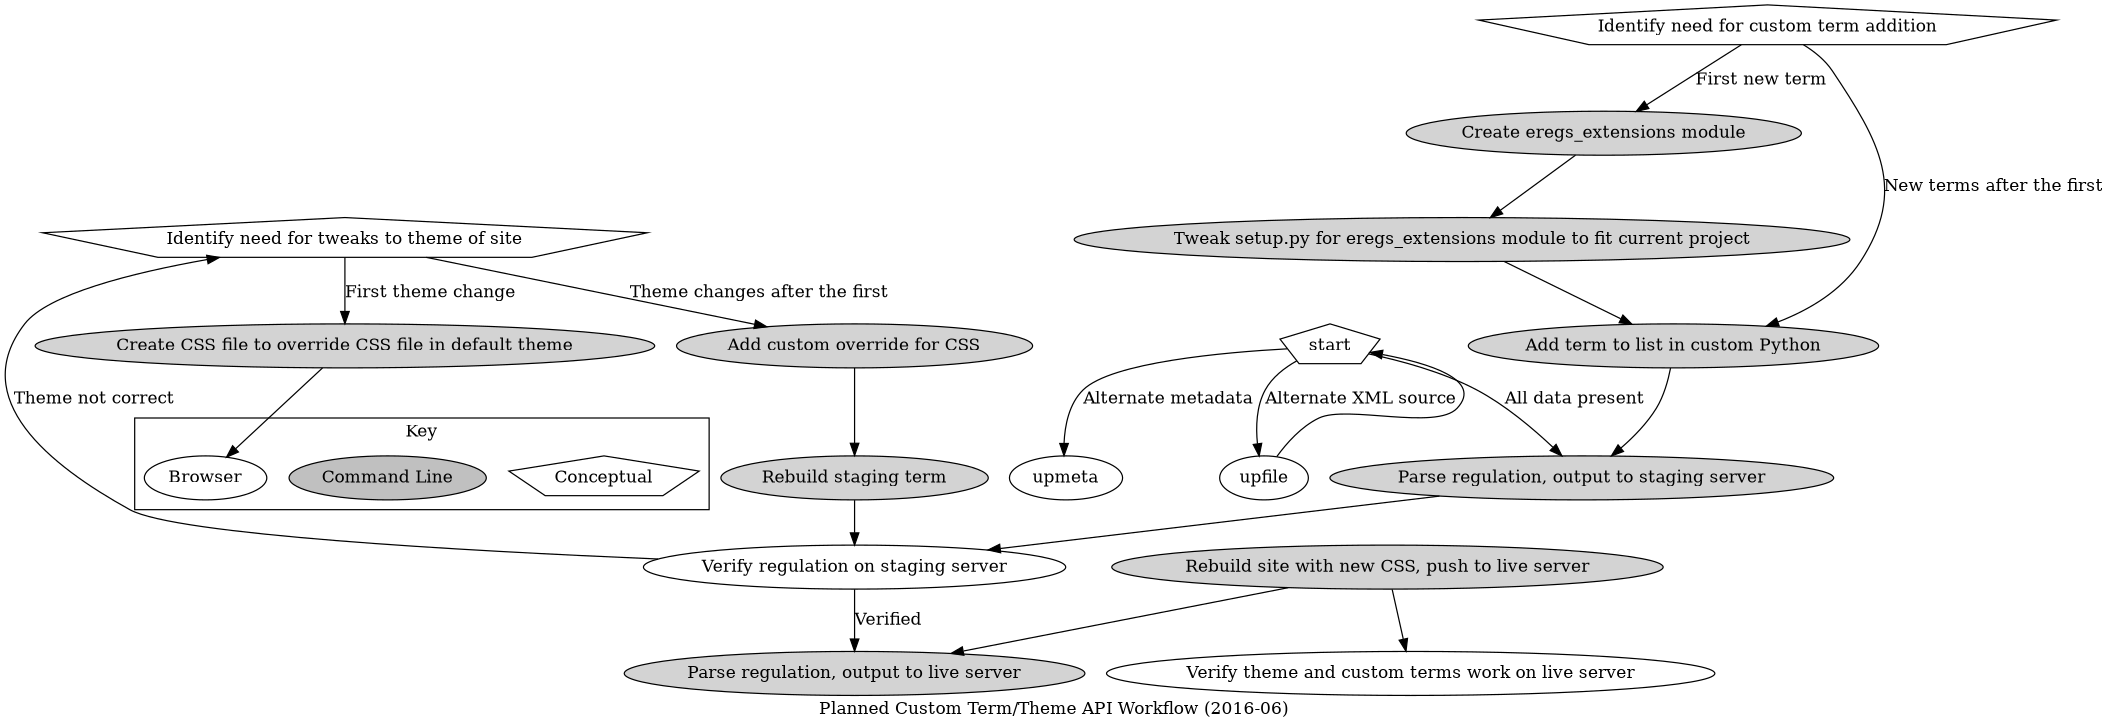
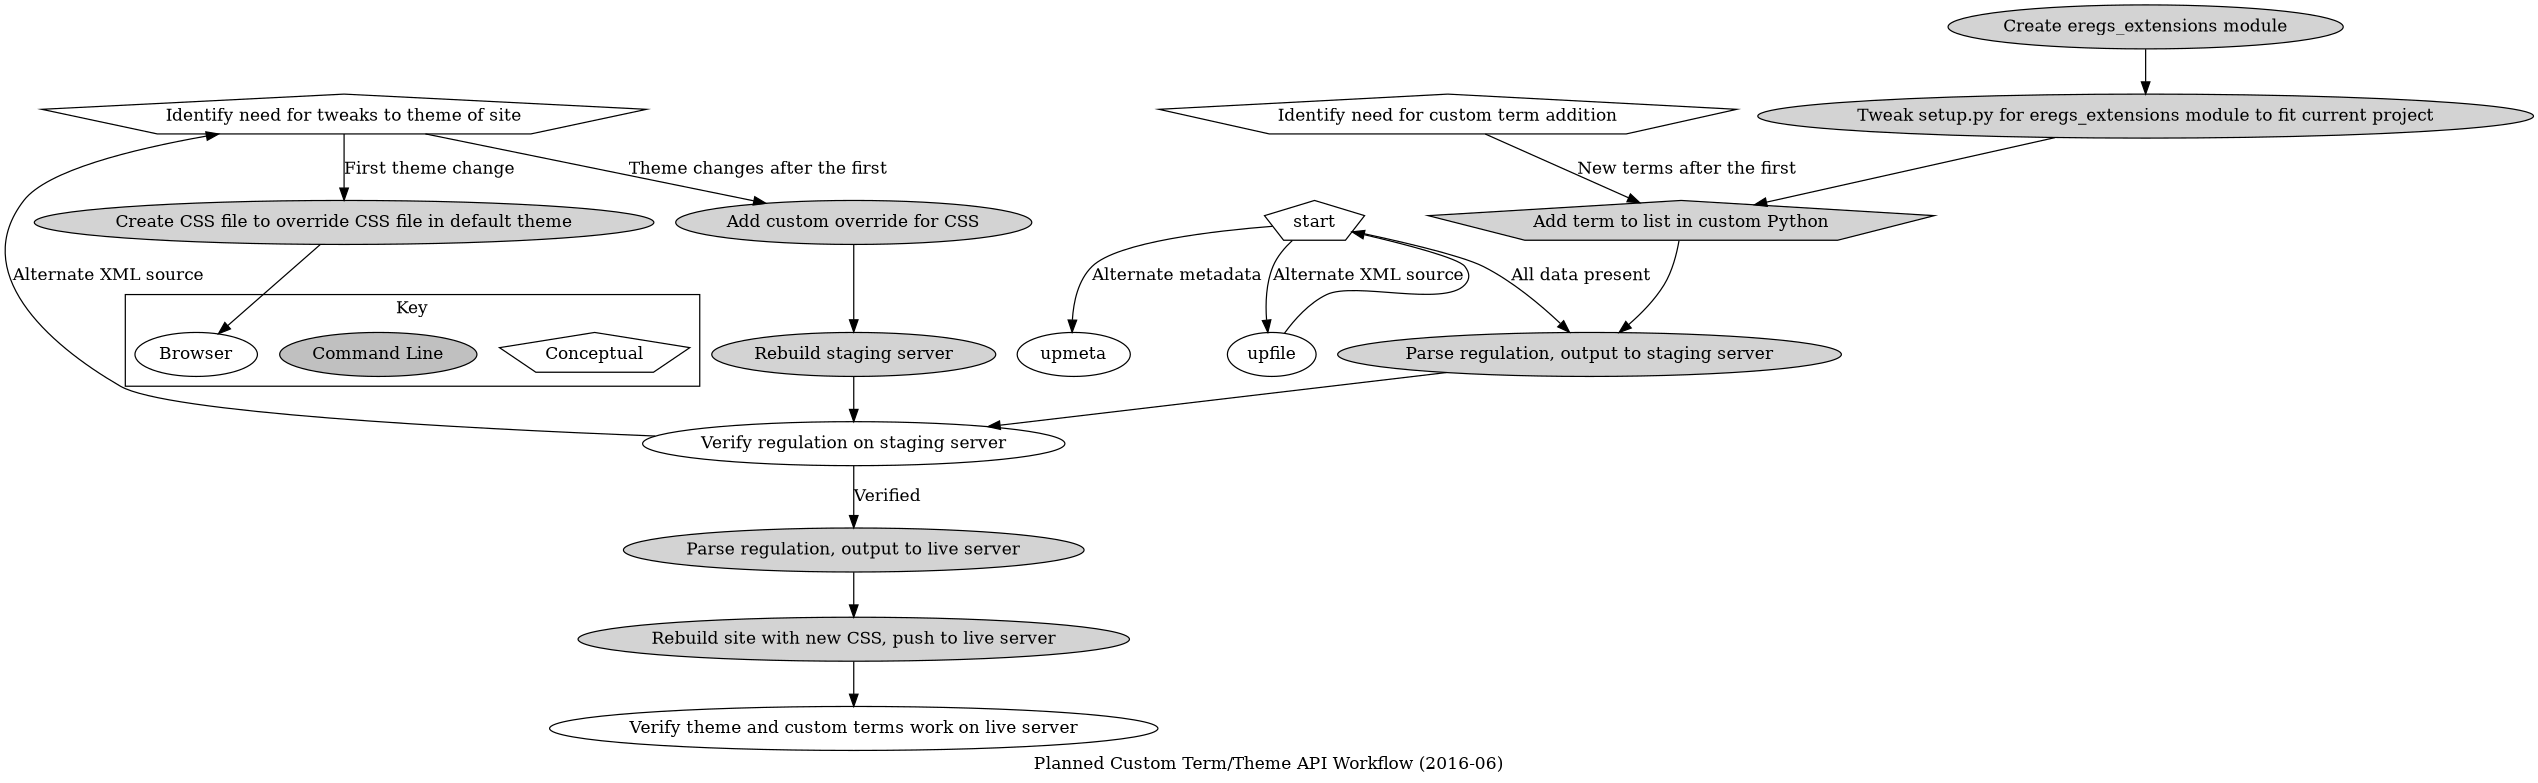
edge "Identify need for custom term addition" -> "Create eregs_extensions module": removed, label "First new term"
node "Add term to list in custom Python": shape ellipse -> pentagon
edge "Verify regulation on staging server" -> "Identify need for tweaks to theme of site": label "Theme not correct" -> "Alternate XML source"
node "Rebuild staging term": label "Rebuild staging term" -> "Rebuild staging server"
edge "Rebuild site with new CSS, push to live server" -> "Parse regulation, output to live server": reversed
